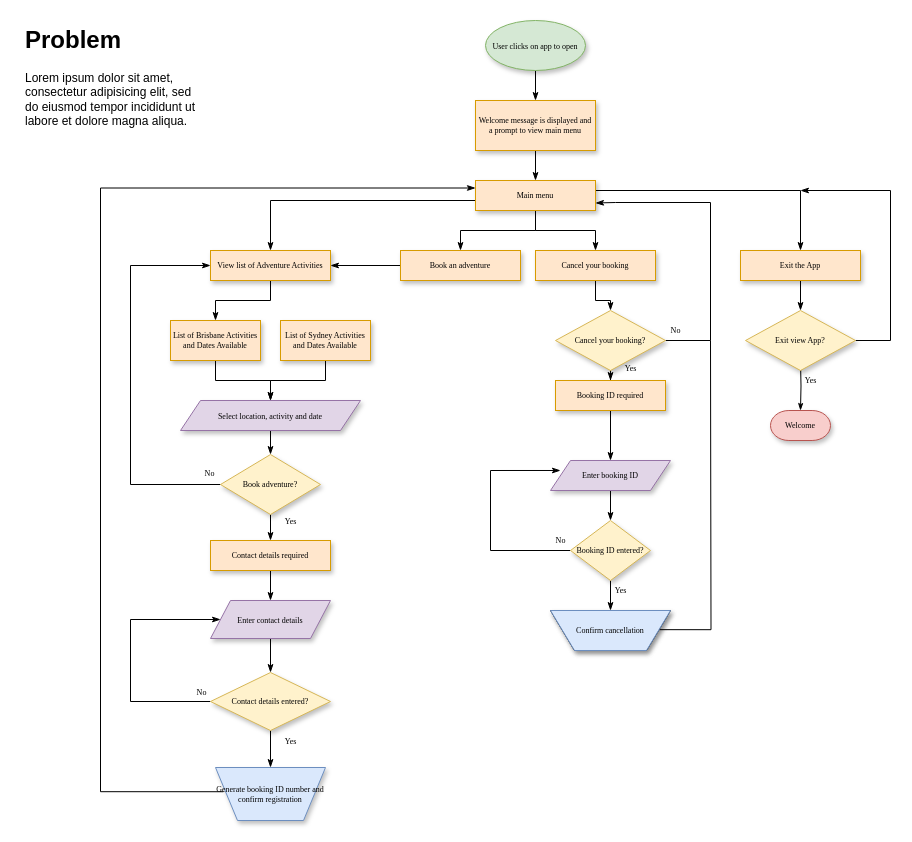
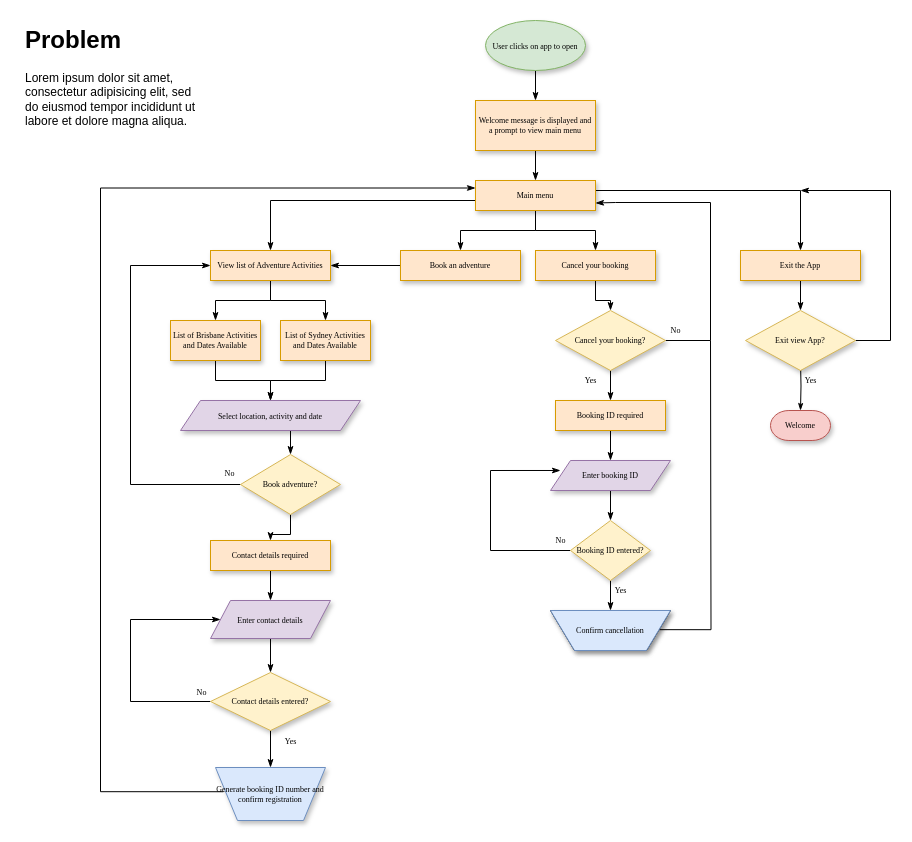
edge "View list of Adventure Activities" -> "List of Sydney Activities and Dates Available": added
node "Booking ID required": moved (611, 396) -> (611, 416)
node "Book adventure?": moved (271, 485) -> (291, 485)
